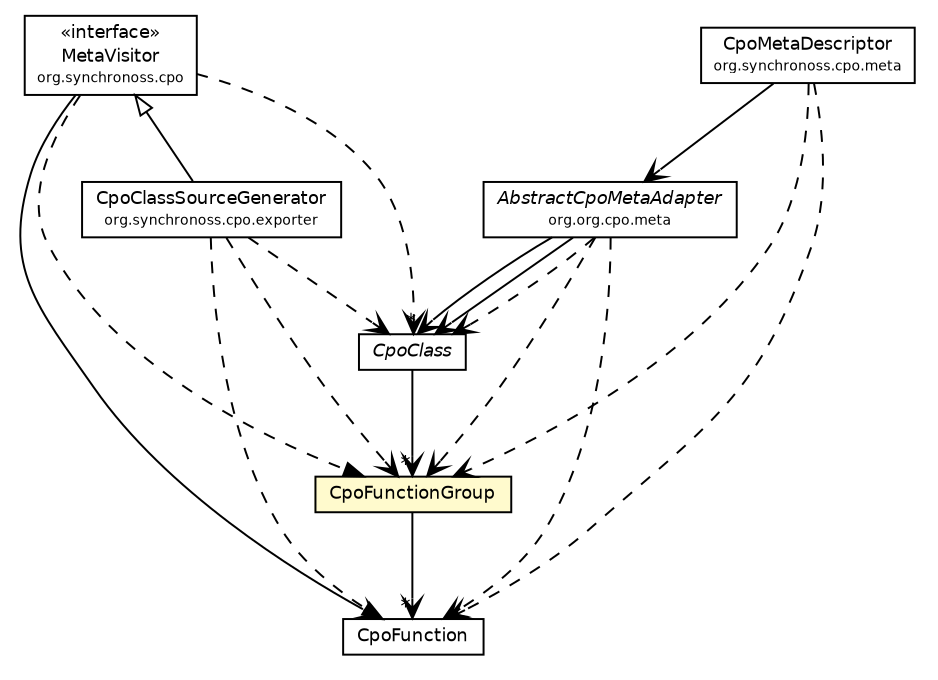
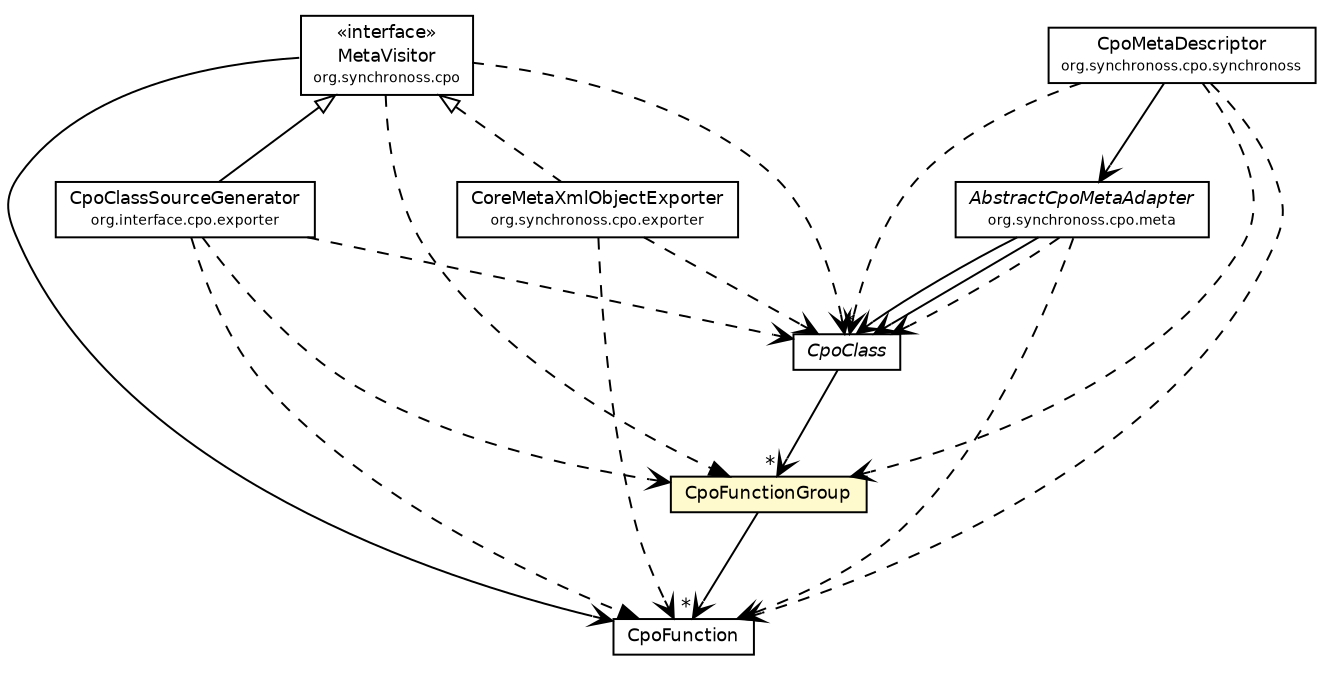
node "CpoMetaDescriptor": text "org.synchronoss.cpo.meta" -> "org.synchronoss.cpo.synchronoss"
edge "CpoMetaDescriptor" -> "CpoClass": added
node "CoreMetaXmlObjectExporter": added
node "CpoClassSourceGenerator": text "org.synchronoss.cpo.exporter" -> "org.interface.cpo.exporter"
node "AbstractCpoMetaAdapter": text "org.org.cpo.meta" -> "org.synchronoss.cpo.meta"
edge "AbstractCpoMetaAdapter" -> "CpoFunctionGroup": removed
